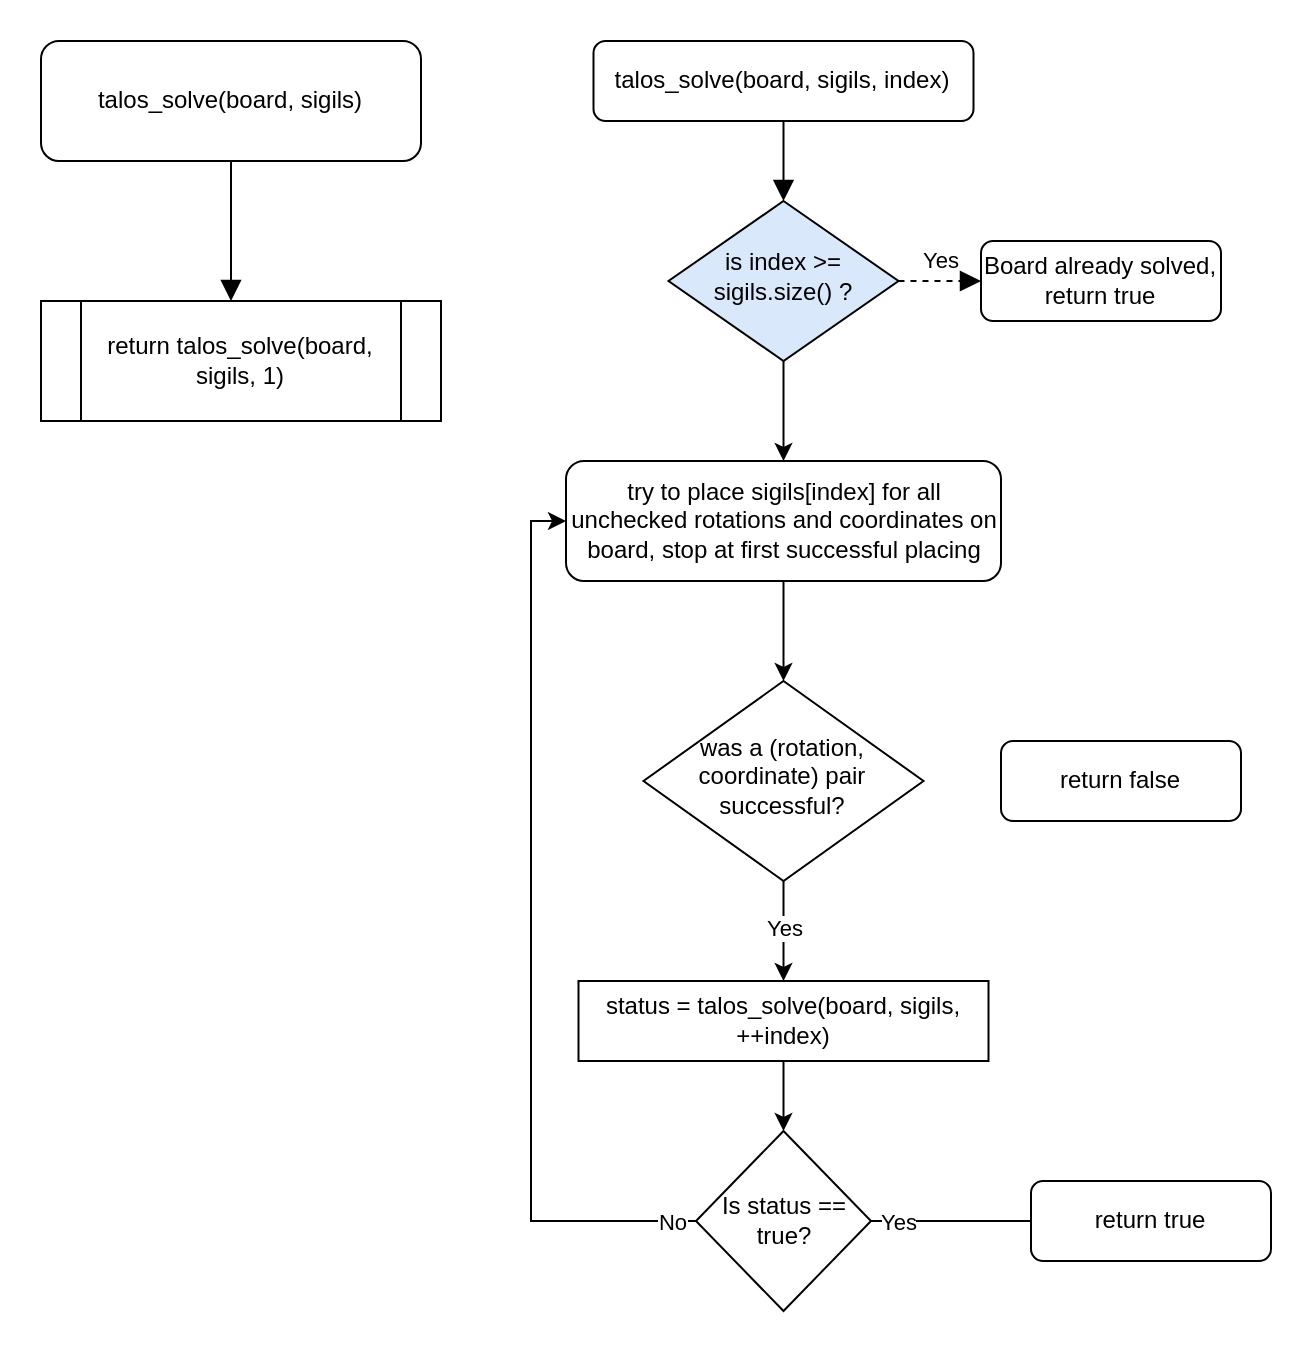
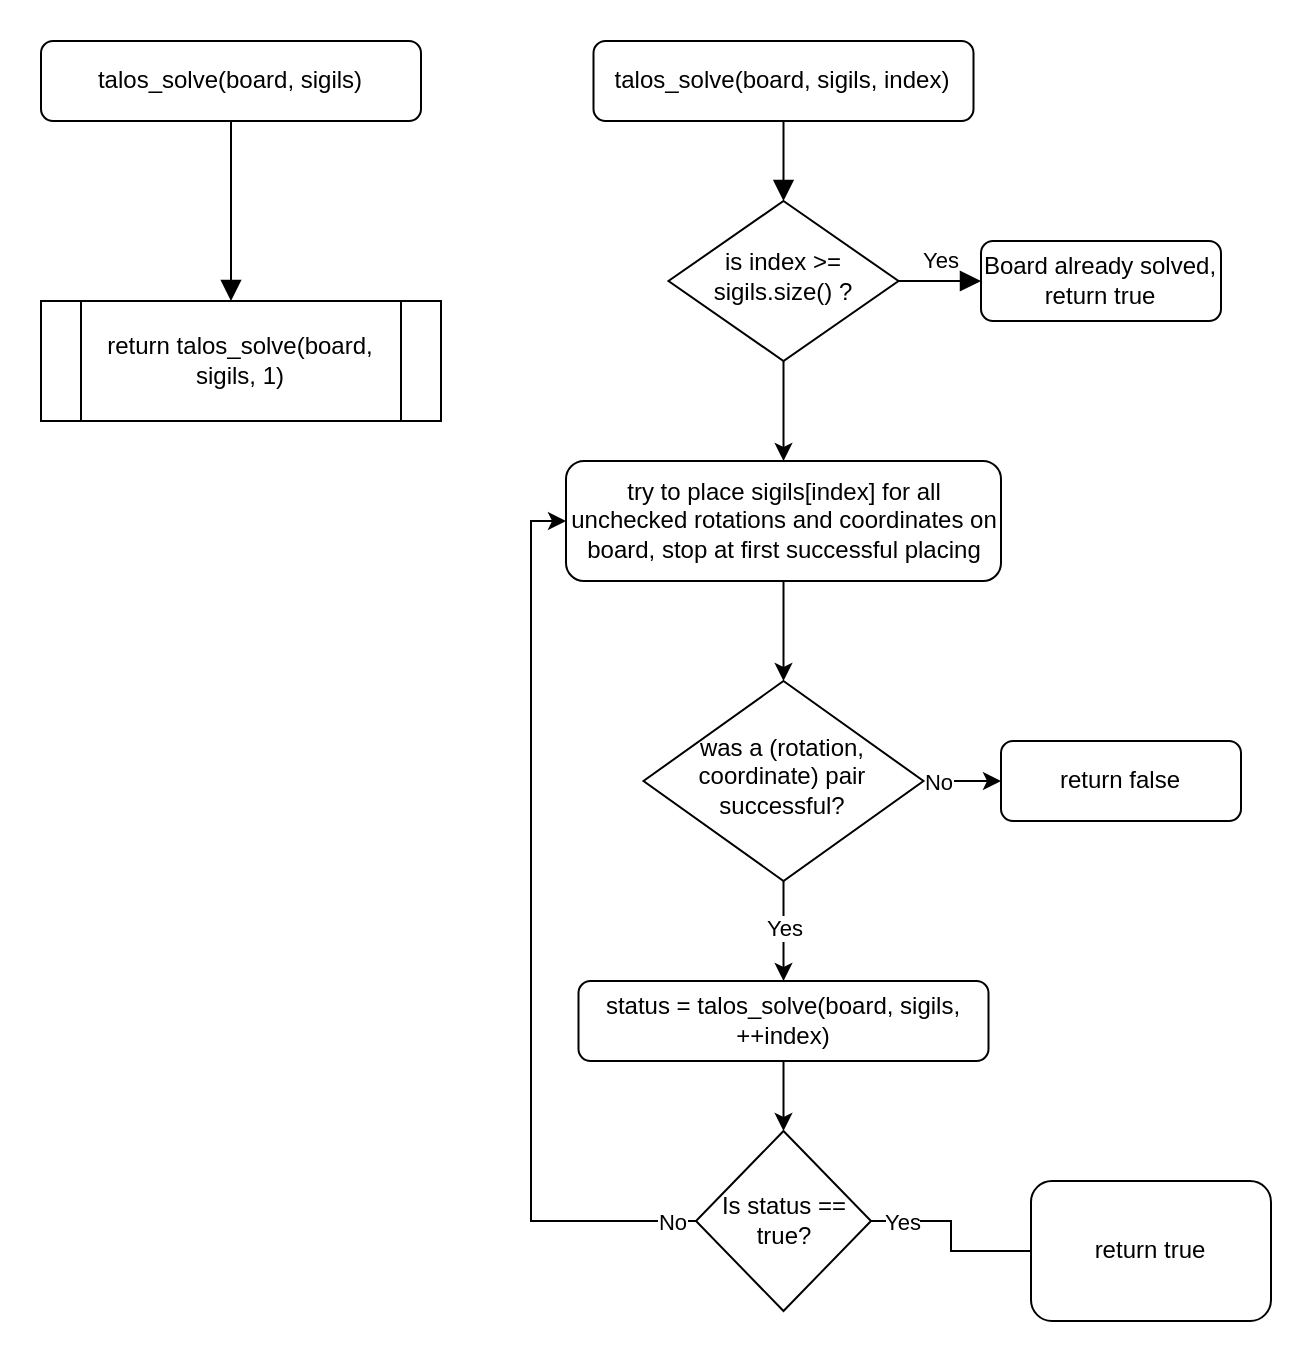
node "talos_solve(board, sigils)": size 380x120 -> 380x80
node "is index >= sigils.size() ?": fillcolor #dae8fc -> #ffffff
edge "is index >= sigils.size() ?" -> "Board already solved, return true": style dashed -> solid
edge "was a (rotation, coordinate) pair successful?" -> "return false": added, label "No"
node "status = talos_solve(board, sigils, ++index)": shape rectangle -> rounded rectangle
node "return true": size 240x80 -> 240x140
